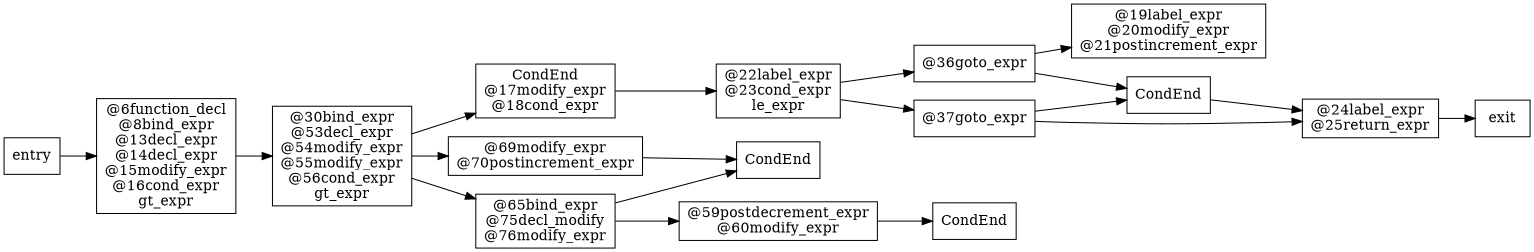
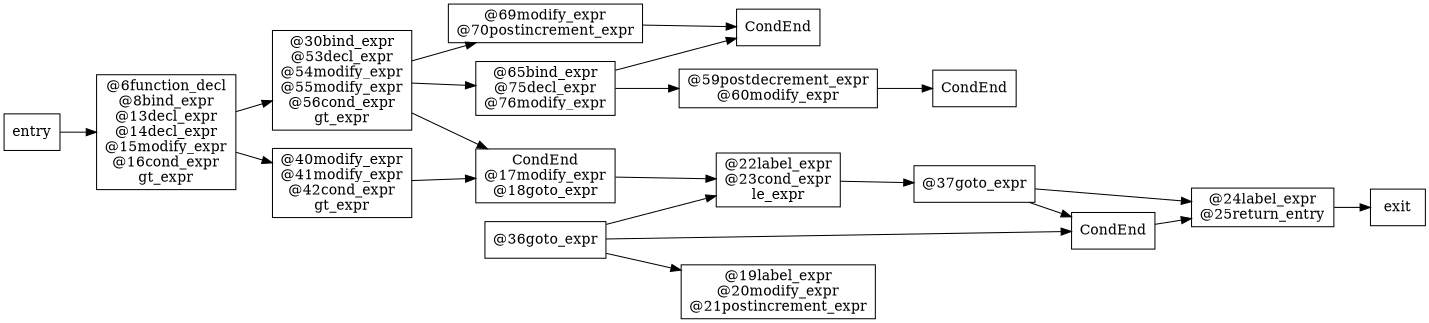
edge "@22label_expr @23cond_expr le_expr" -> "@36goto_expr": reversed
node "CondEnd @17modify_expr @18cond_expr": label "CondEnd @17modify_expr @18cond_expr" -> "CondEnd @17modify_expr @18goto_expr"
node "@24label_expr @25return_expr": label "@24label_expr @25return_expr" -> "@24label_expr @25return_entry"
node "@40modify_expr @41modify_expr @42cond_expr gt_expr": added
node "@65bind_expr @75decl_modify @76modify_expr": label "@65bind_expr @75decl_modify @76modify_expr" -> "@65bind_expr @75decl_expr @76modify_expr"
